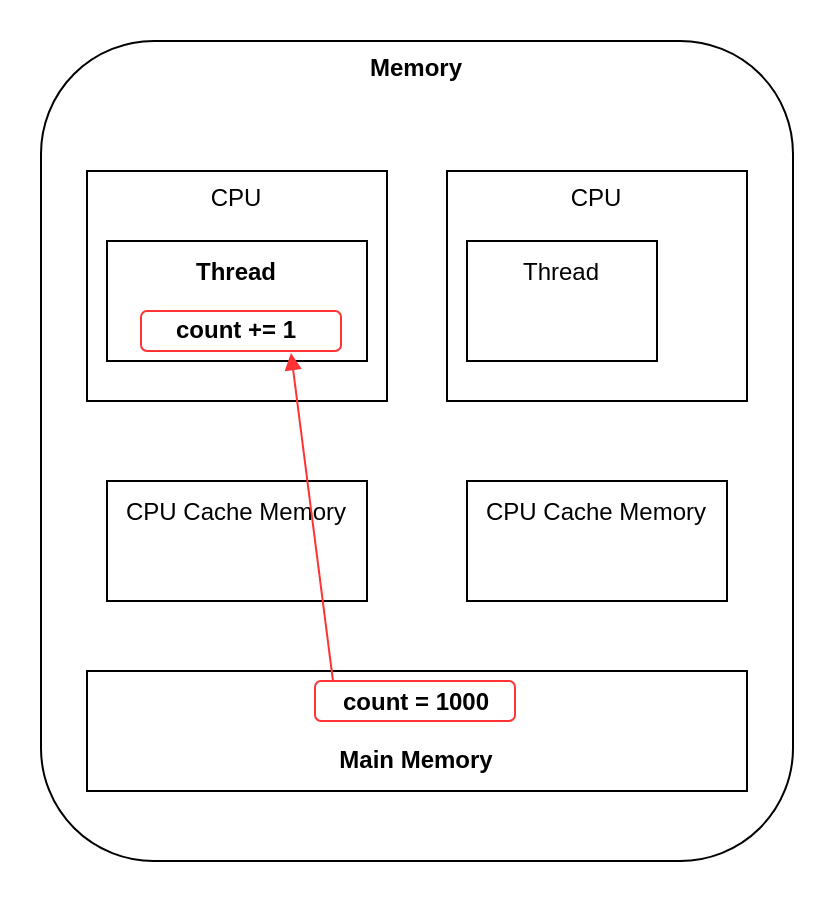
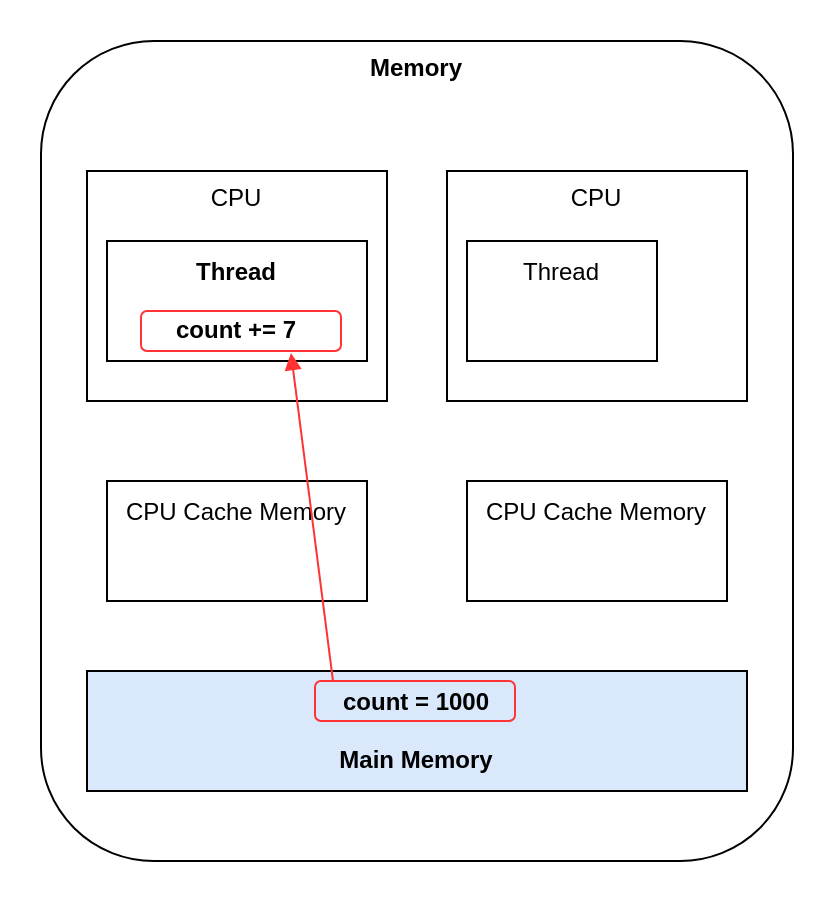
node "Thread count += 1": label "Thread count += 1" -> "Thread count += 7"
node "count = 1000 Main Memory": fillcolor #ffffff -> #dae8fc
